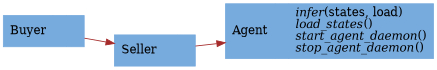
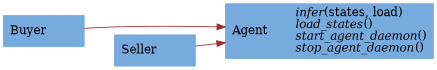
edge "Buyer" -> "Seller": now "Buyer" -> "Agent"
